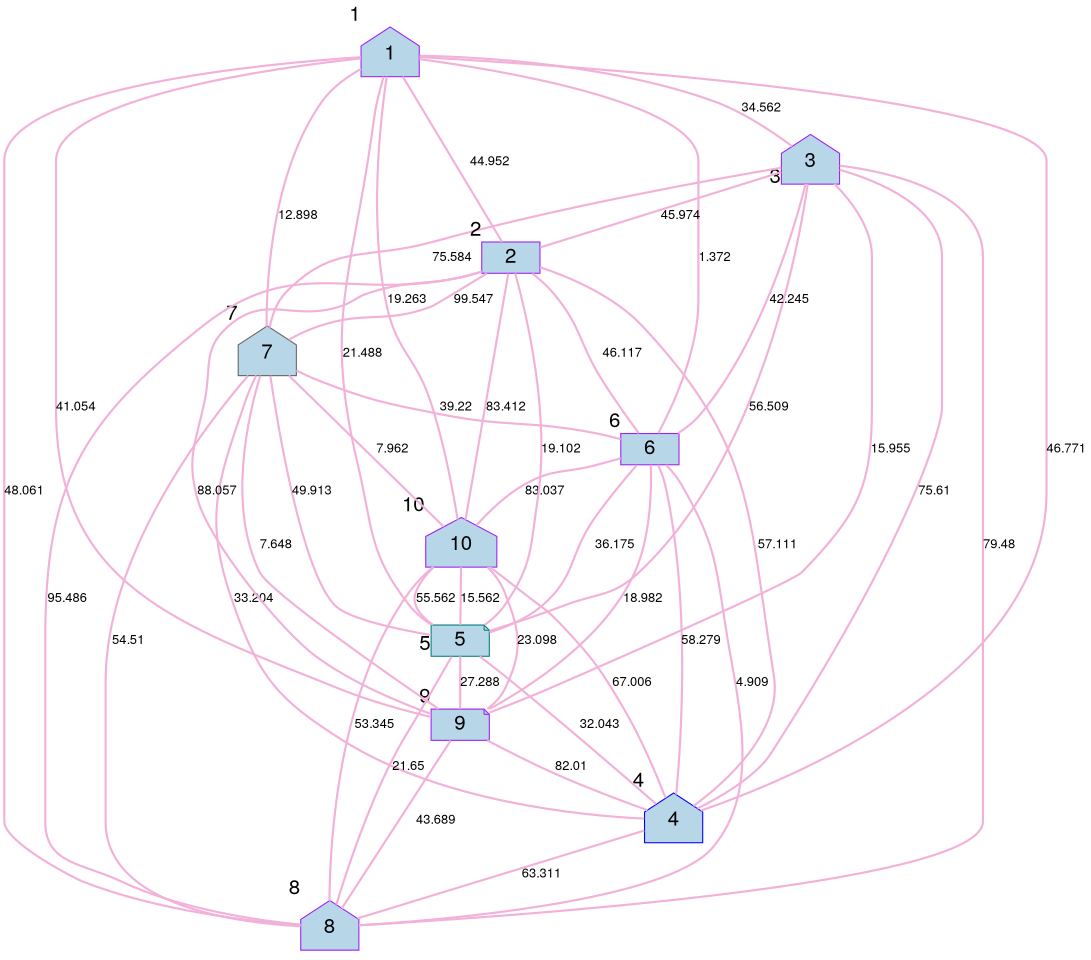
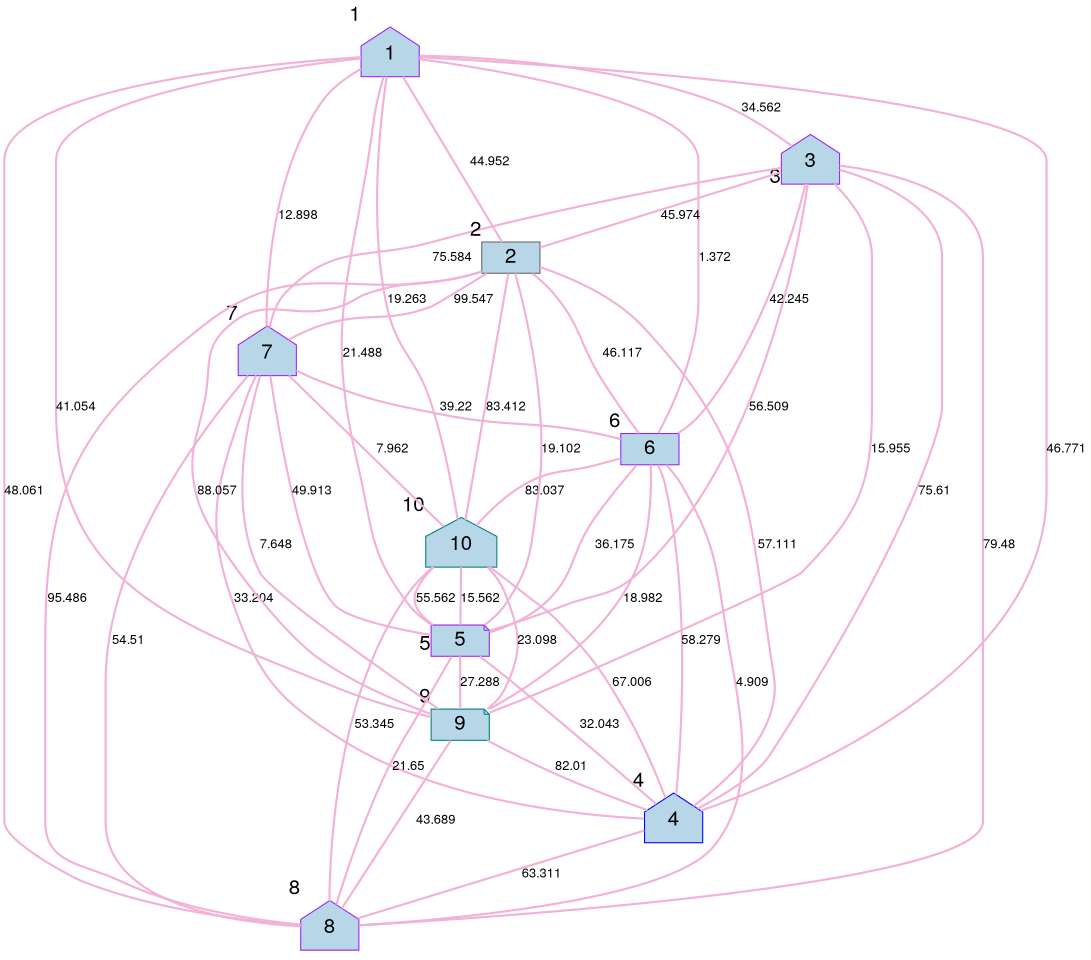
node "2 2": color purple -> gray40
node "7 7": color gray40 -> purple
node "10 10": color purple -> teal
node "5 5": color teal -> purple
node "9 9": color purple -> teal
